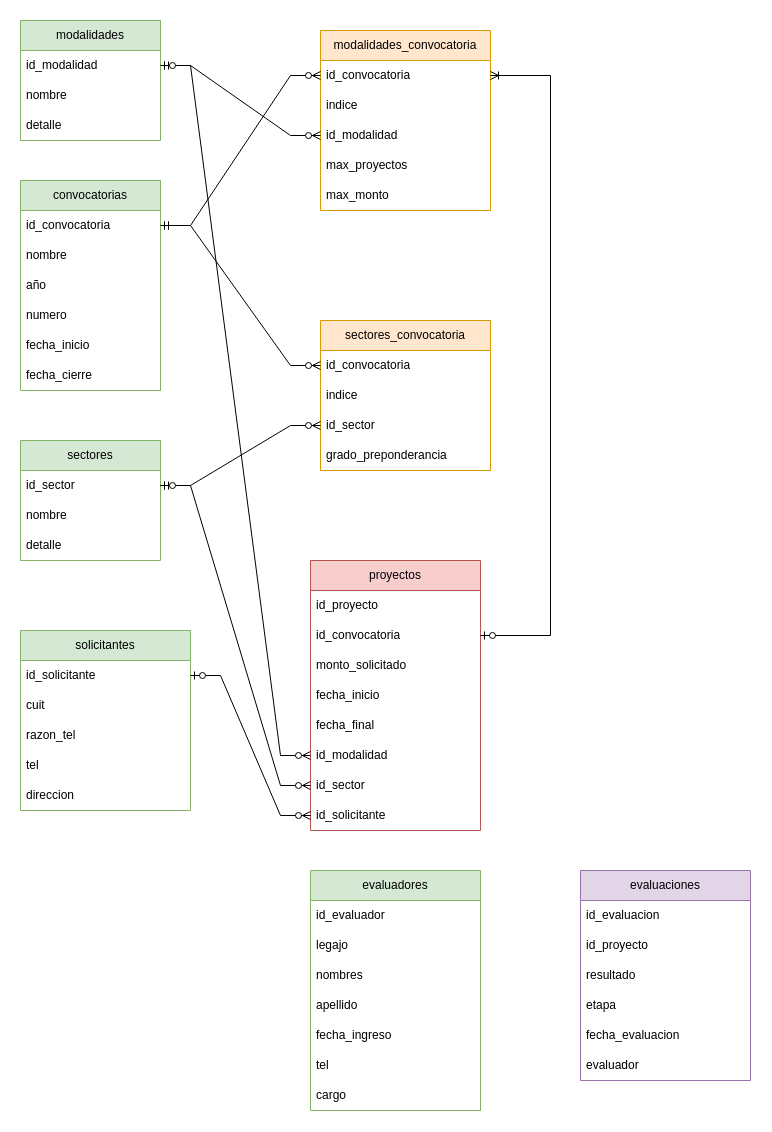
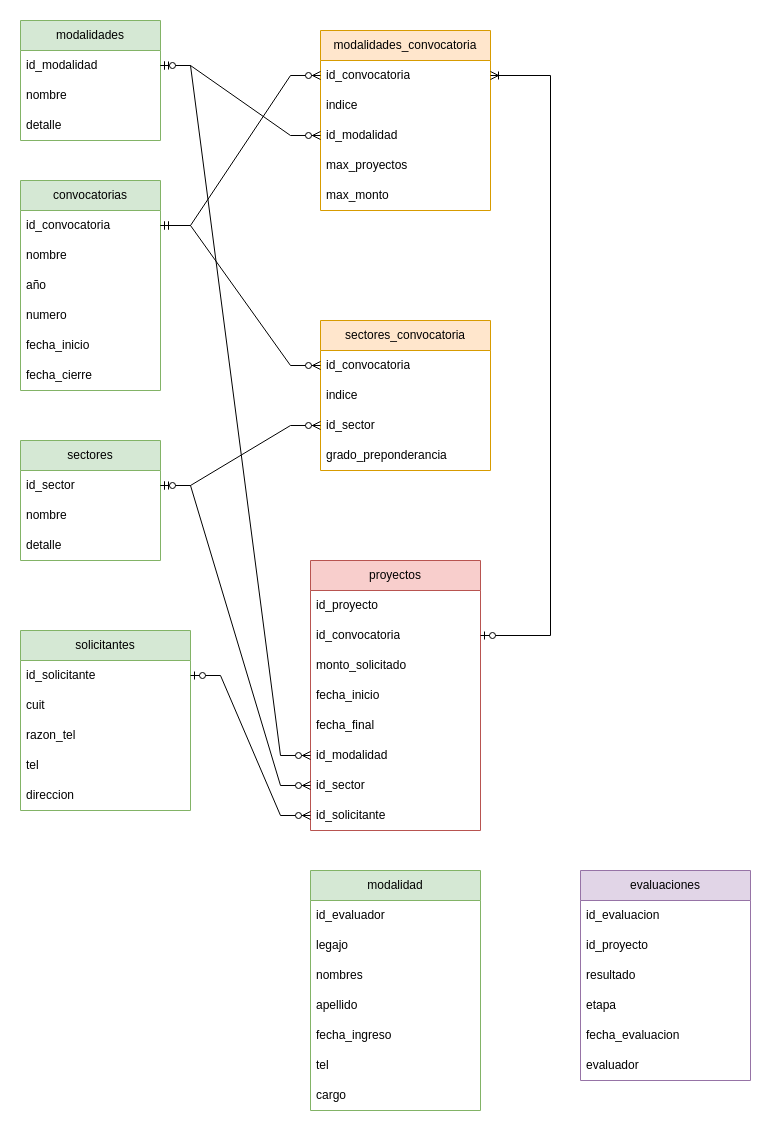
node "evaluadores": label "evaluadores" -> "modalidad"
